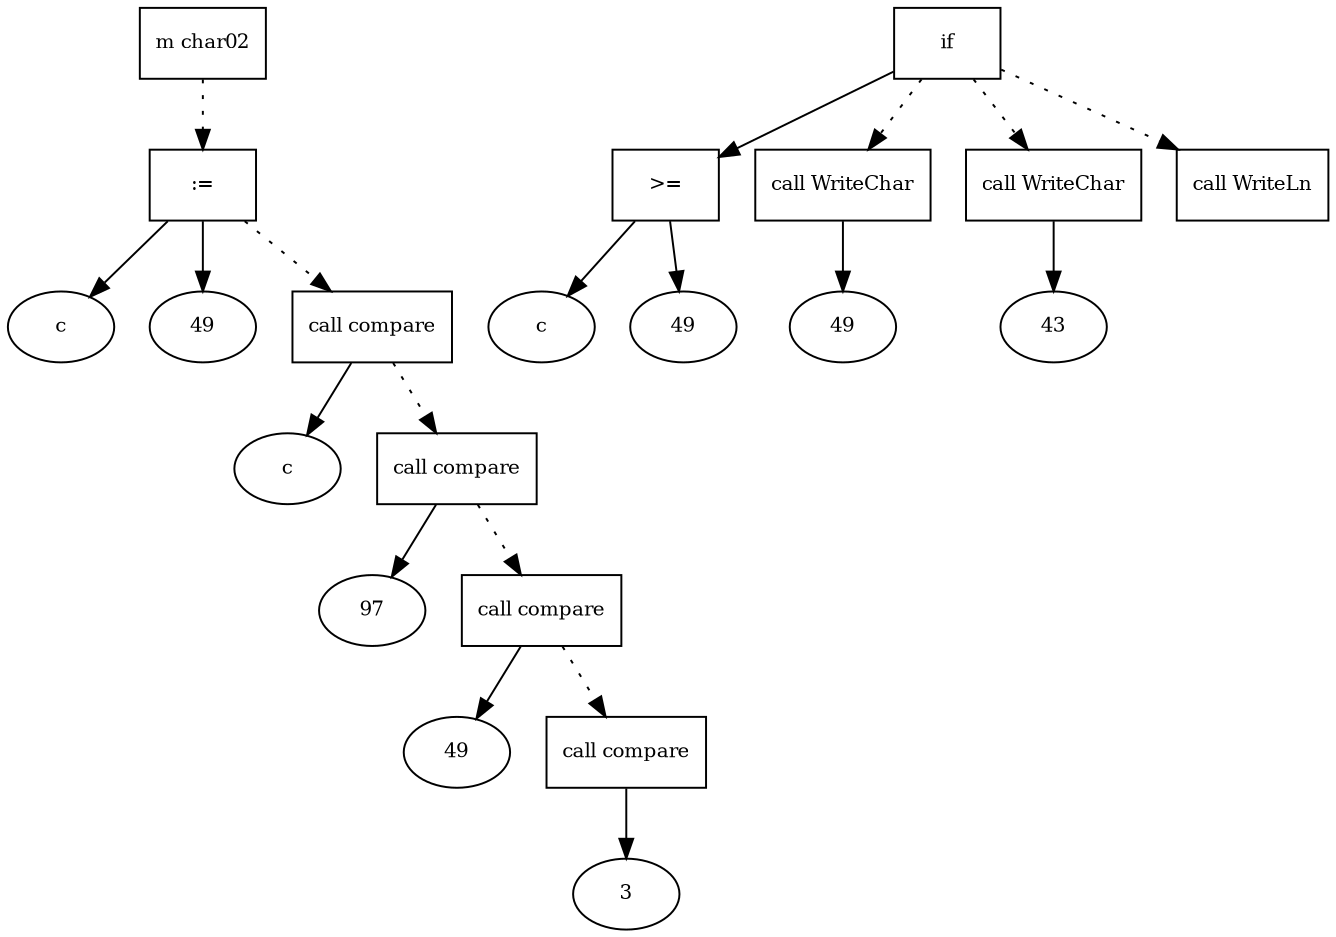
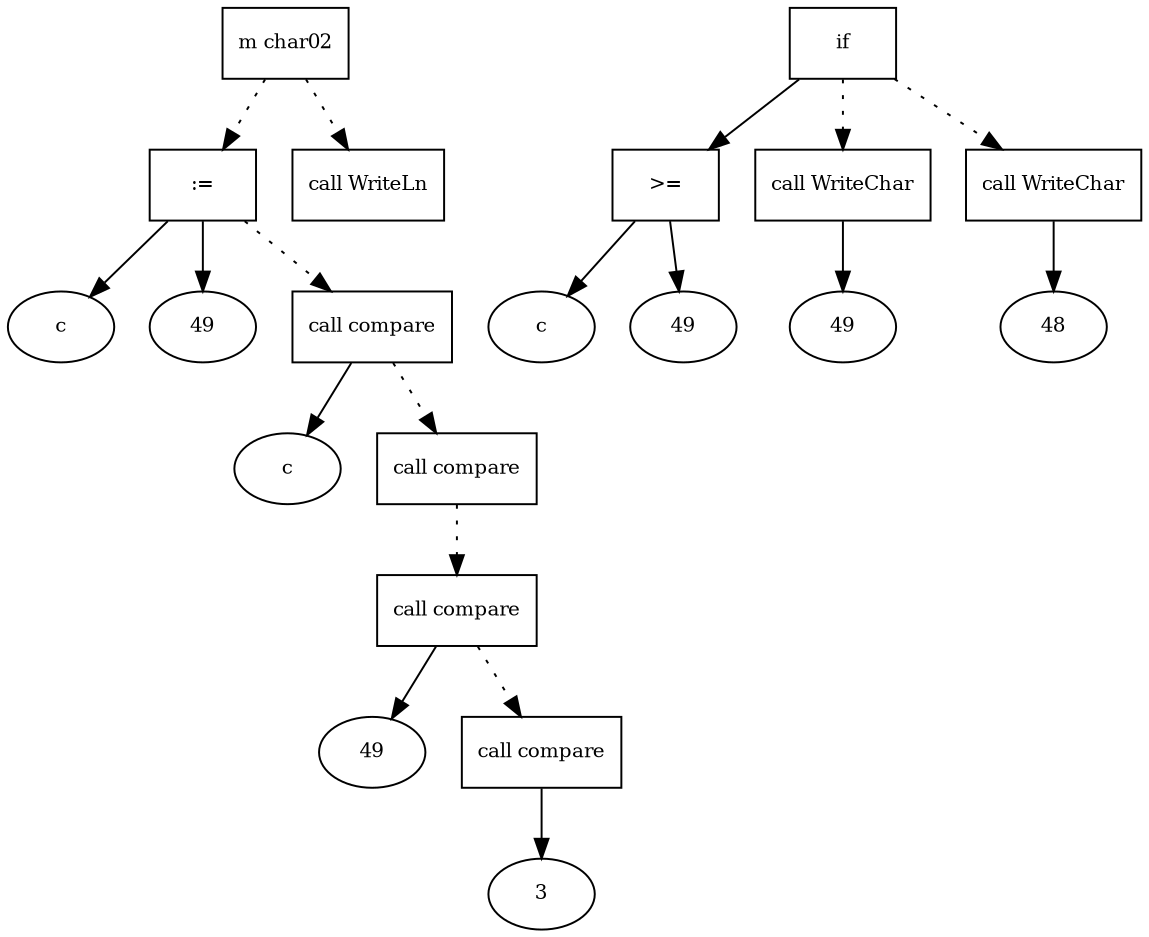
edge "if" -> "call WriteLn": now "m char02" -> "call WriteLn"
node "43": label "43" -> "48"
node "97": removed
